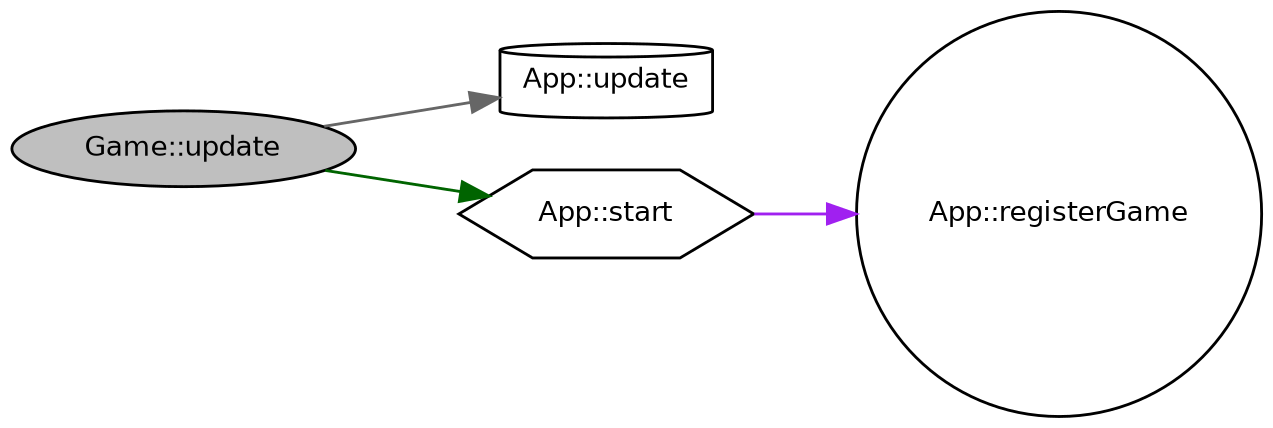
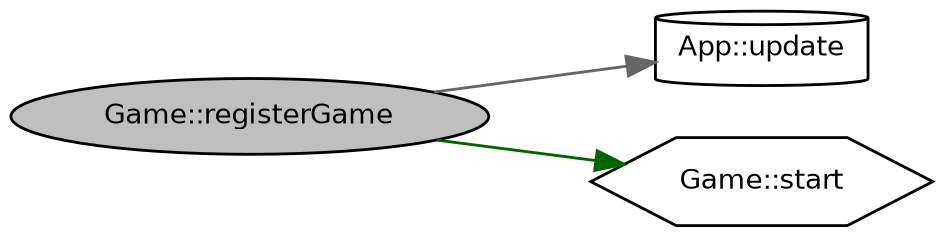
node "Game::update": label "Game::update" -> "Game::registerGame"
node "App::start": label "App::start" -> "Game::start"
node "App::registerGame": removed
